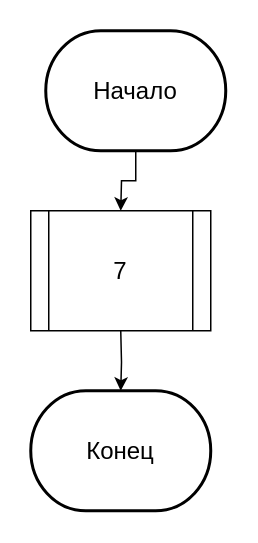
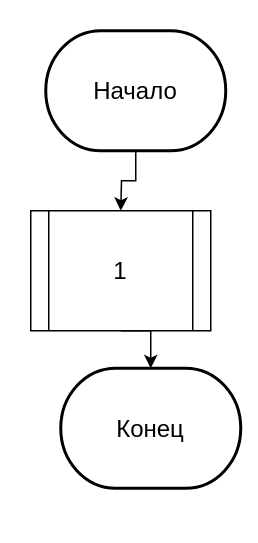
node "7": label "7" -> "1"
node "Конец": moved (121, 451) -> (151, 428)
